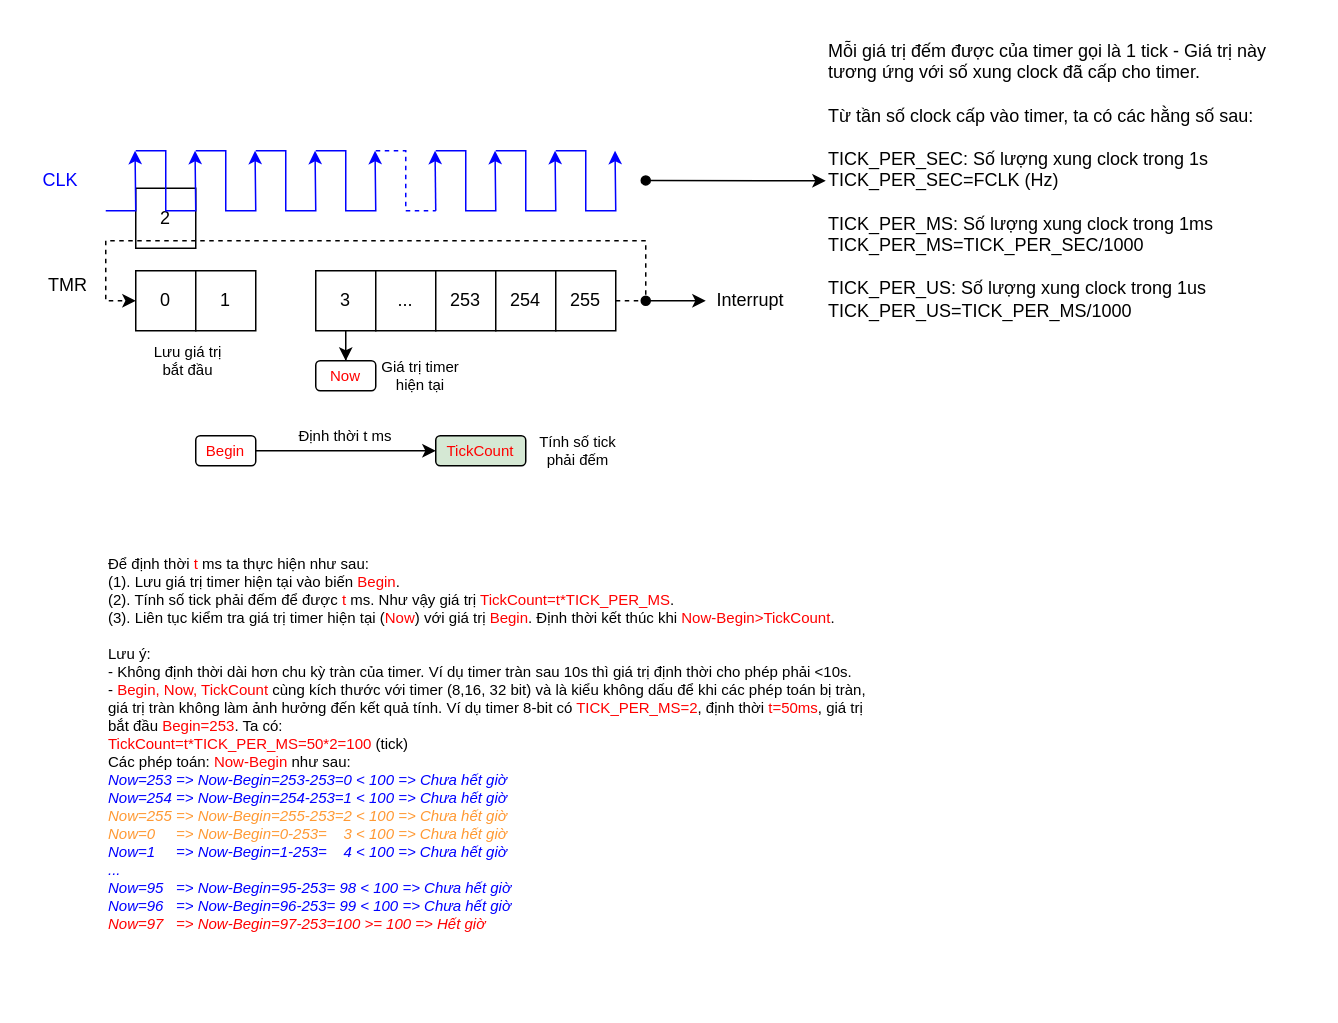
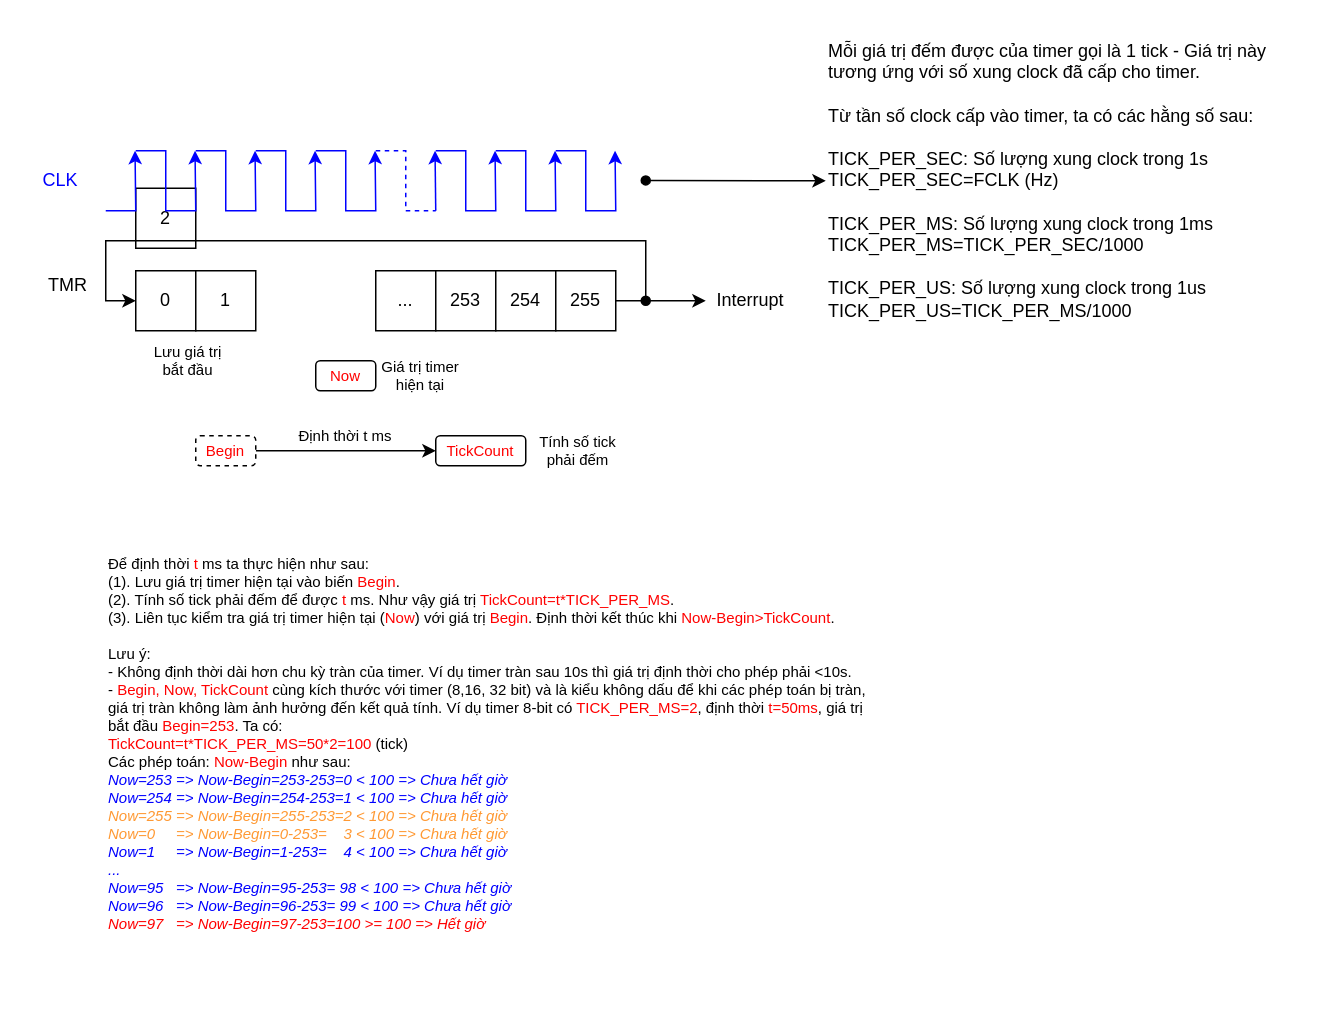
edge "255" -> "0": style dashed -> solid
node "3": removed
edge "3" -> "Now": removed
node "Begin": style solid -> dashed
node "TickCount": fillcolor #d5e8d4 -> #ffffff
